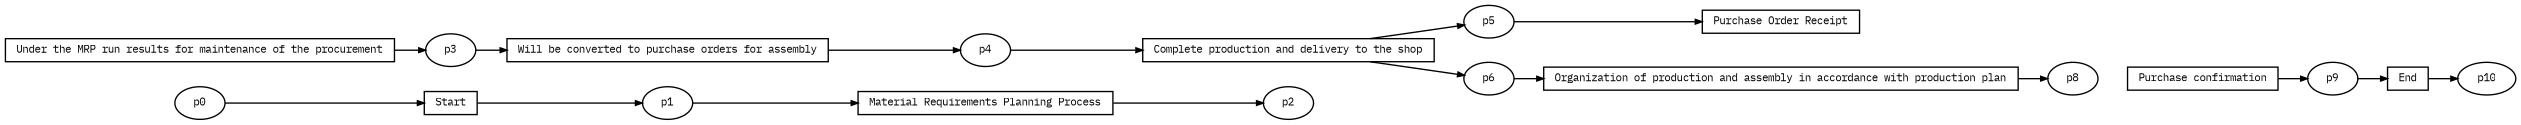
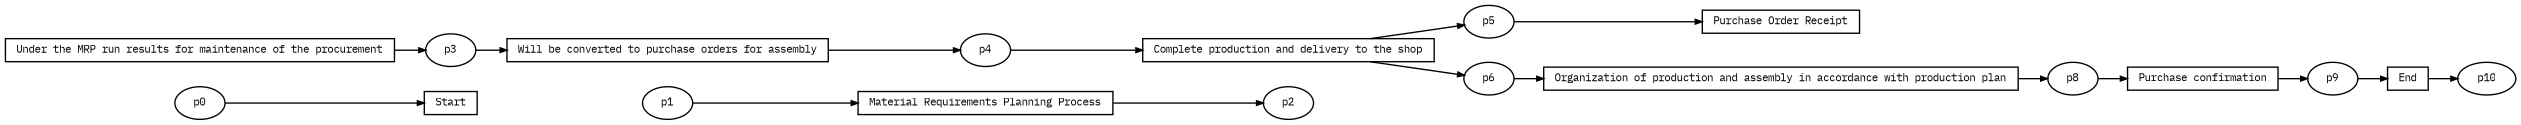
edge "p8" -> "Purchase confirmation": added
edge "Start" -> "p1": removed
